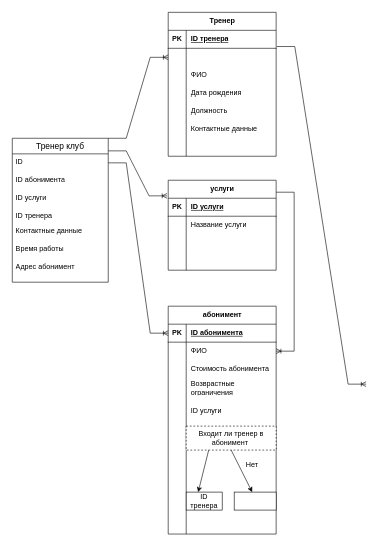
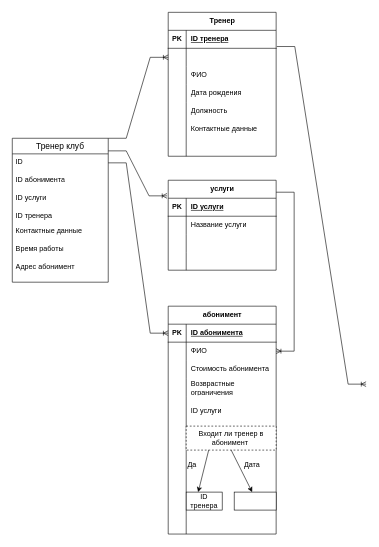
node "Да": added
node "Нет": label "Нет" -> "Дата"
